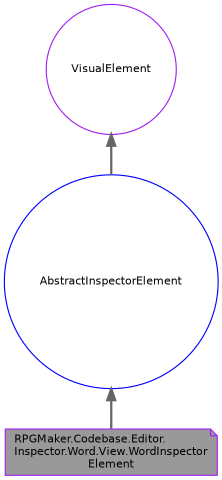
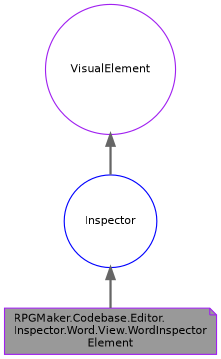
node "AbstractInspectorElement": label "AbstractInspectorElement" -> "Inspector"
